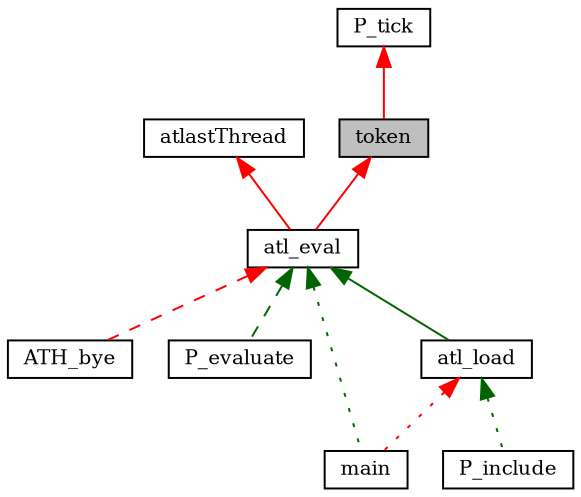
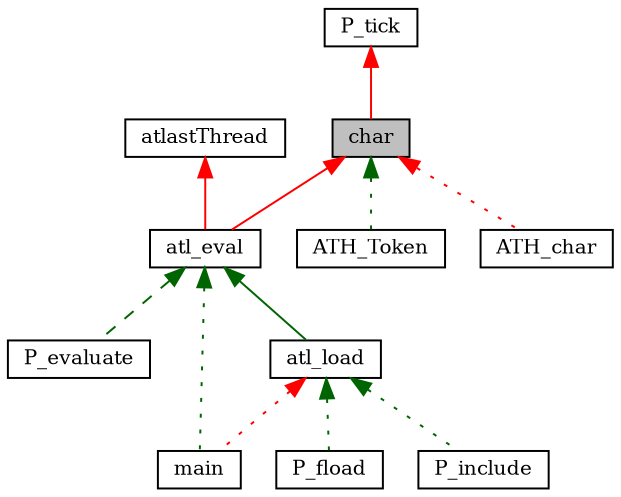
node "token": label "token" -> "char"
node "ATH_Token": added
node "ATH_char": added
node "ATH_bye": removed
node "P_fload": added
